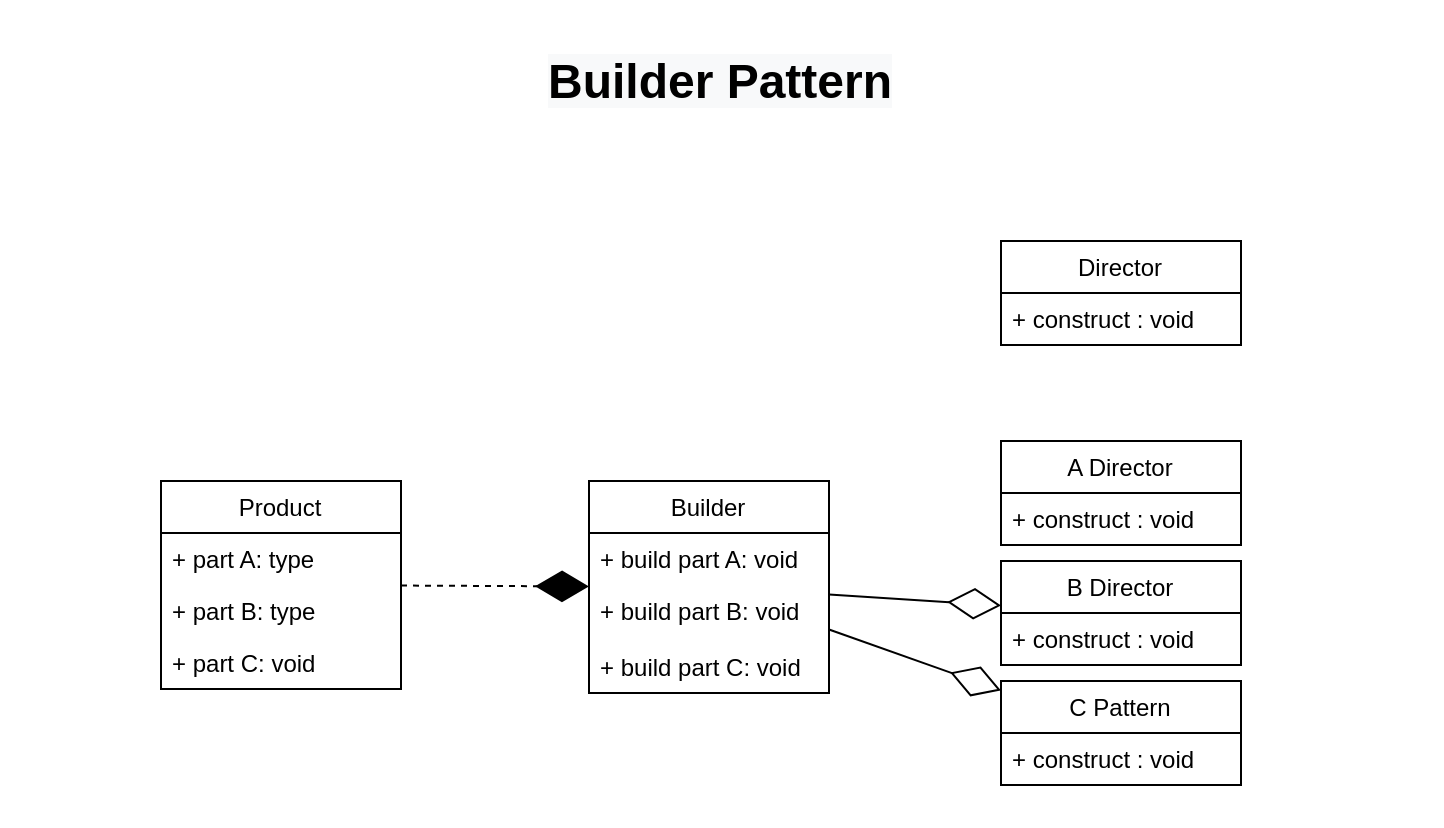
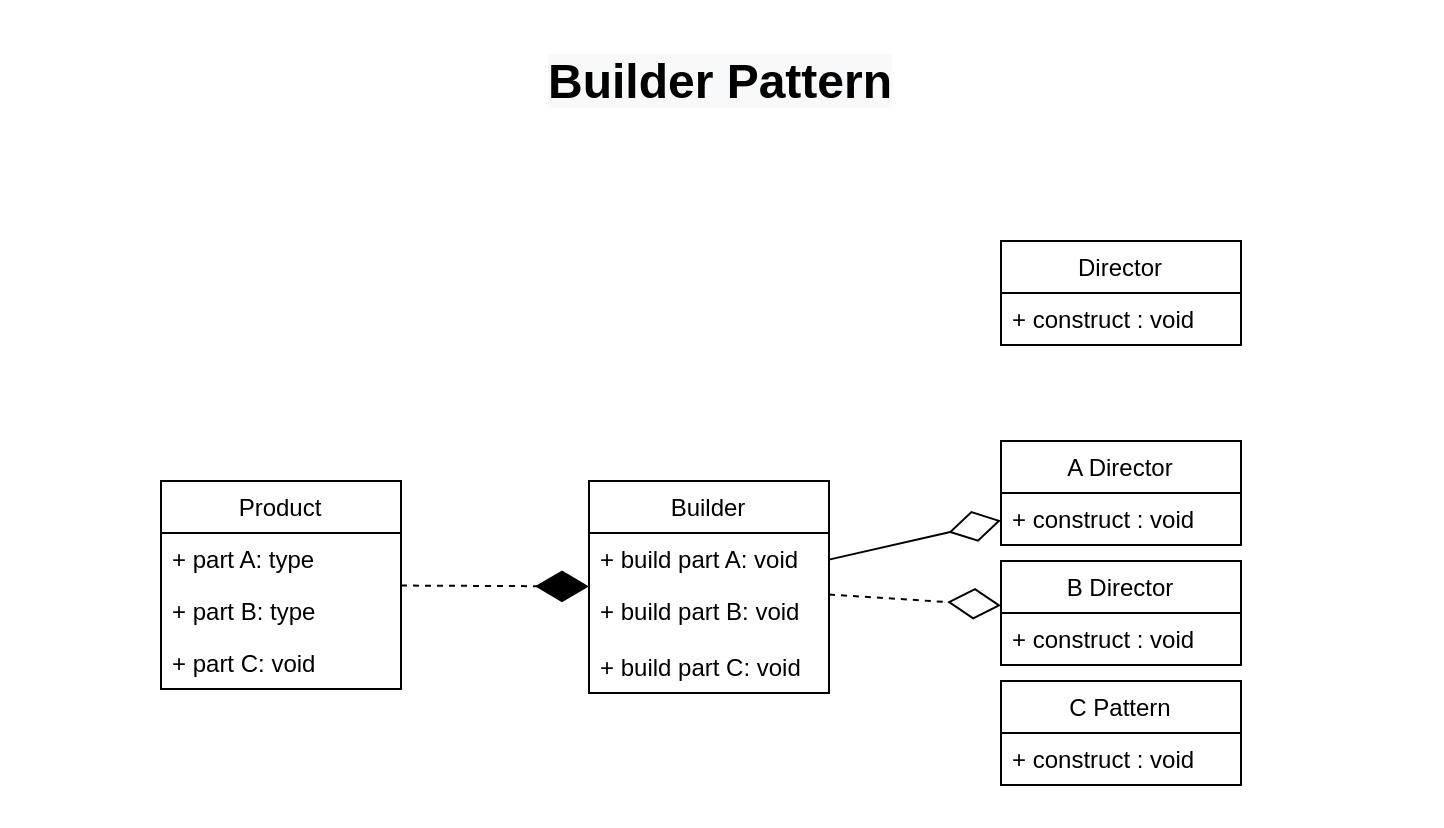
edge "Builder" -> "A Director": added
edge "Builder" -> "B Director": style solid -> dashed
edge "Builder" -> "C Pattern": removed
